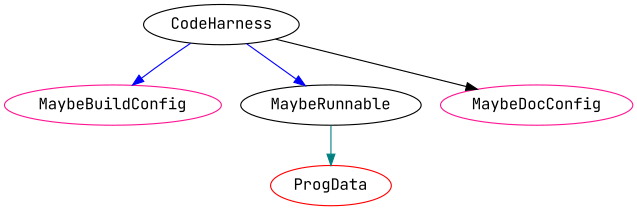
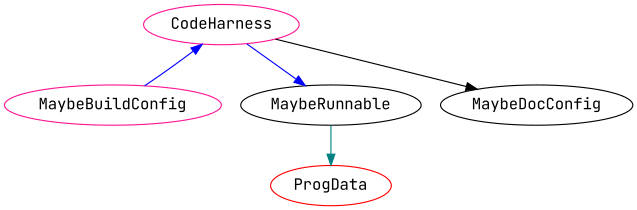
node "CodeHarness": color black -> deeppink
edge "CodeHarness" -> "MaybeBuildConfig": reversed
node "MaybeDocConfig": color deeppink -> black
